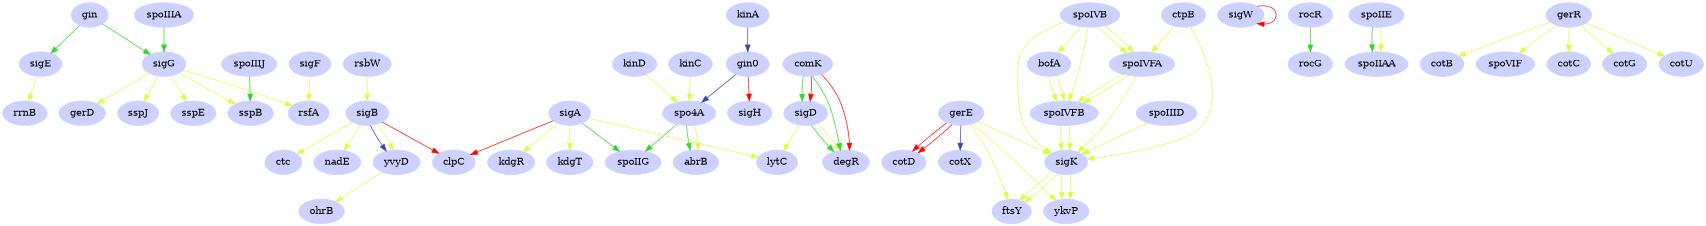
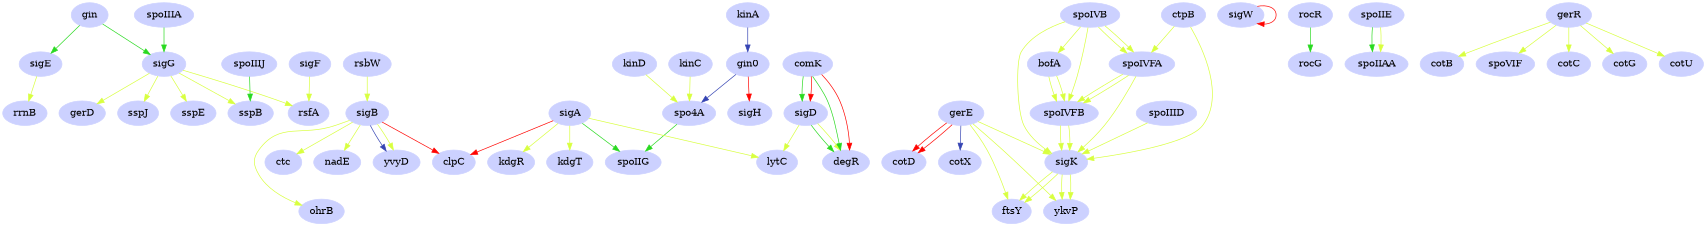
node "abrB": removed
edge "yvyD" -> "ohrB": now "sigB" -> "ohrB"
